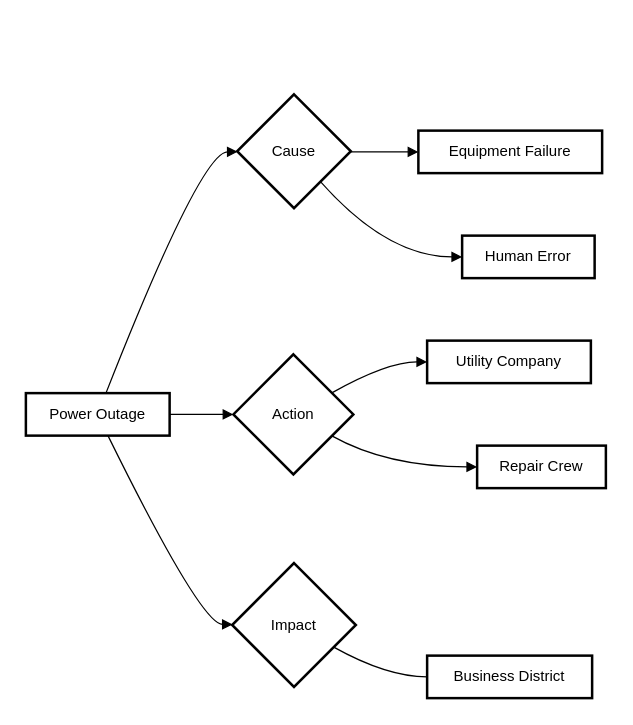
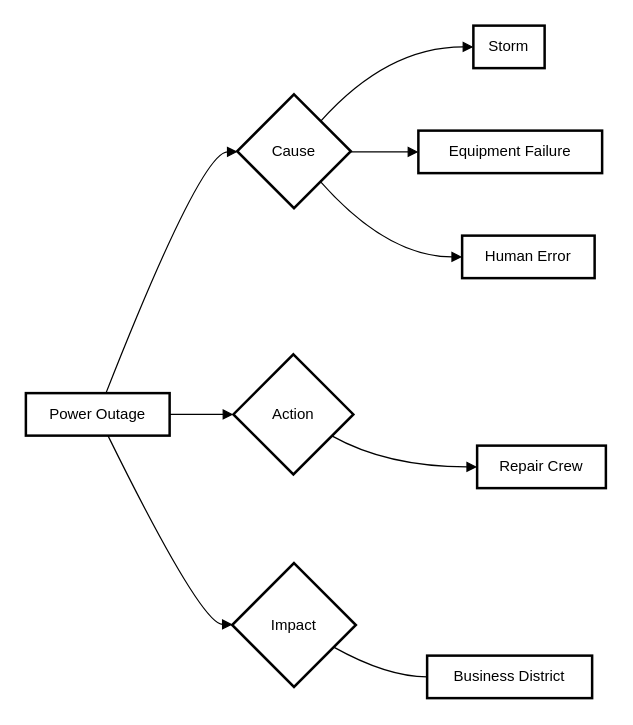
node "Storm": added
edge "Cause" -> "Storm": added
node "Utility Company": removed
edge "Action" -> "Utility Company": removed
